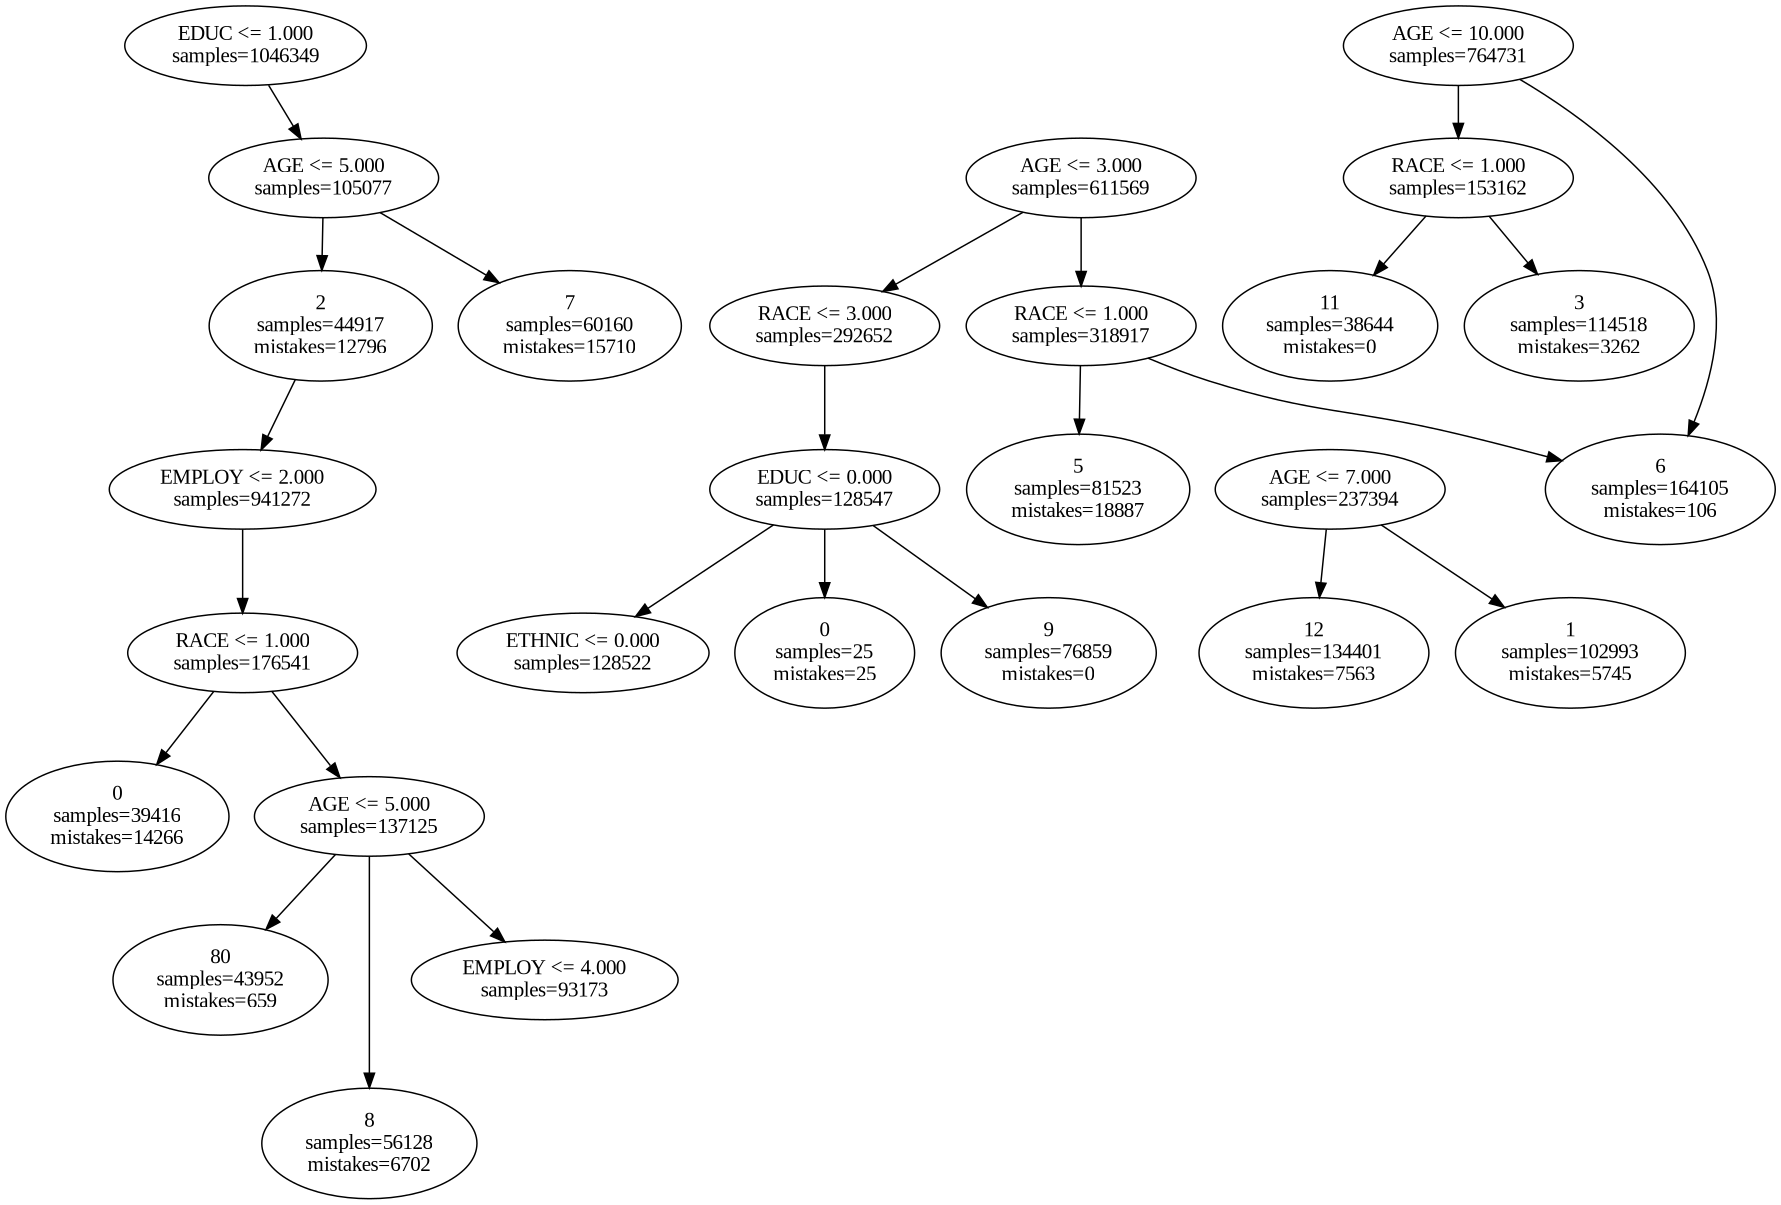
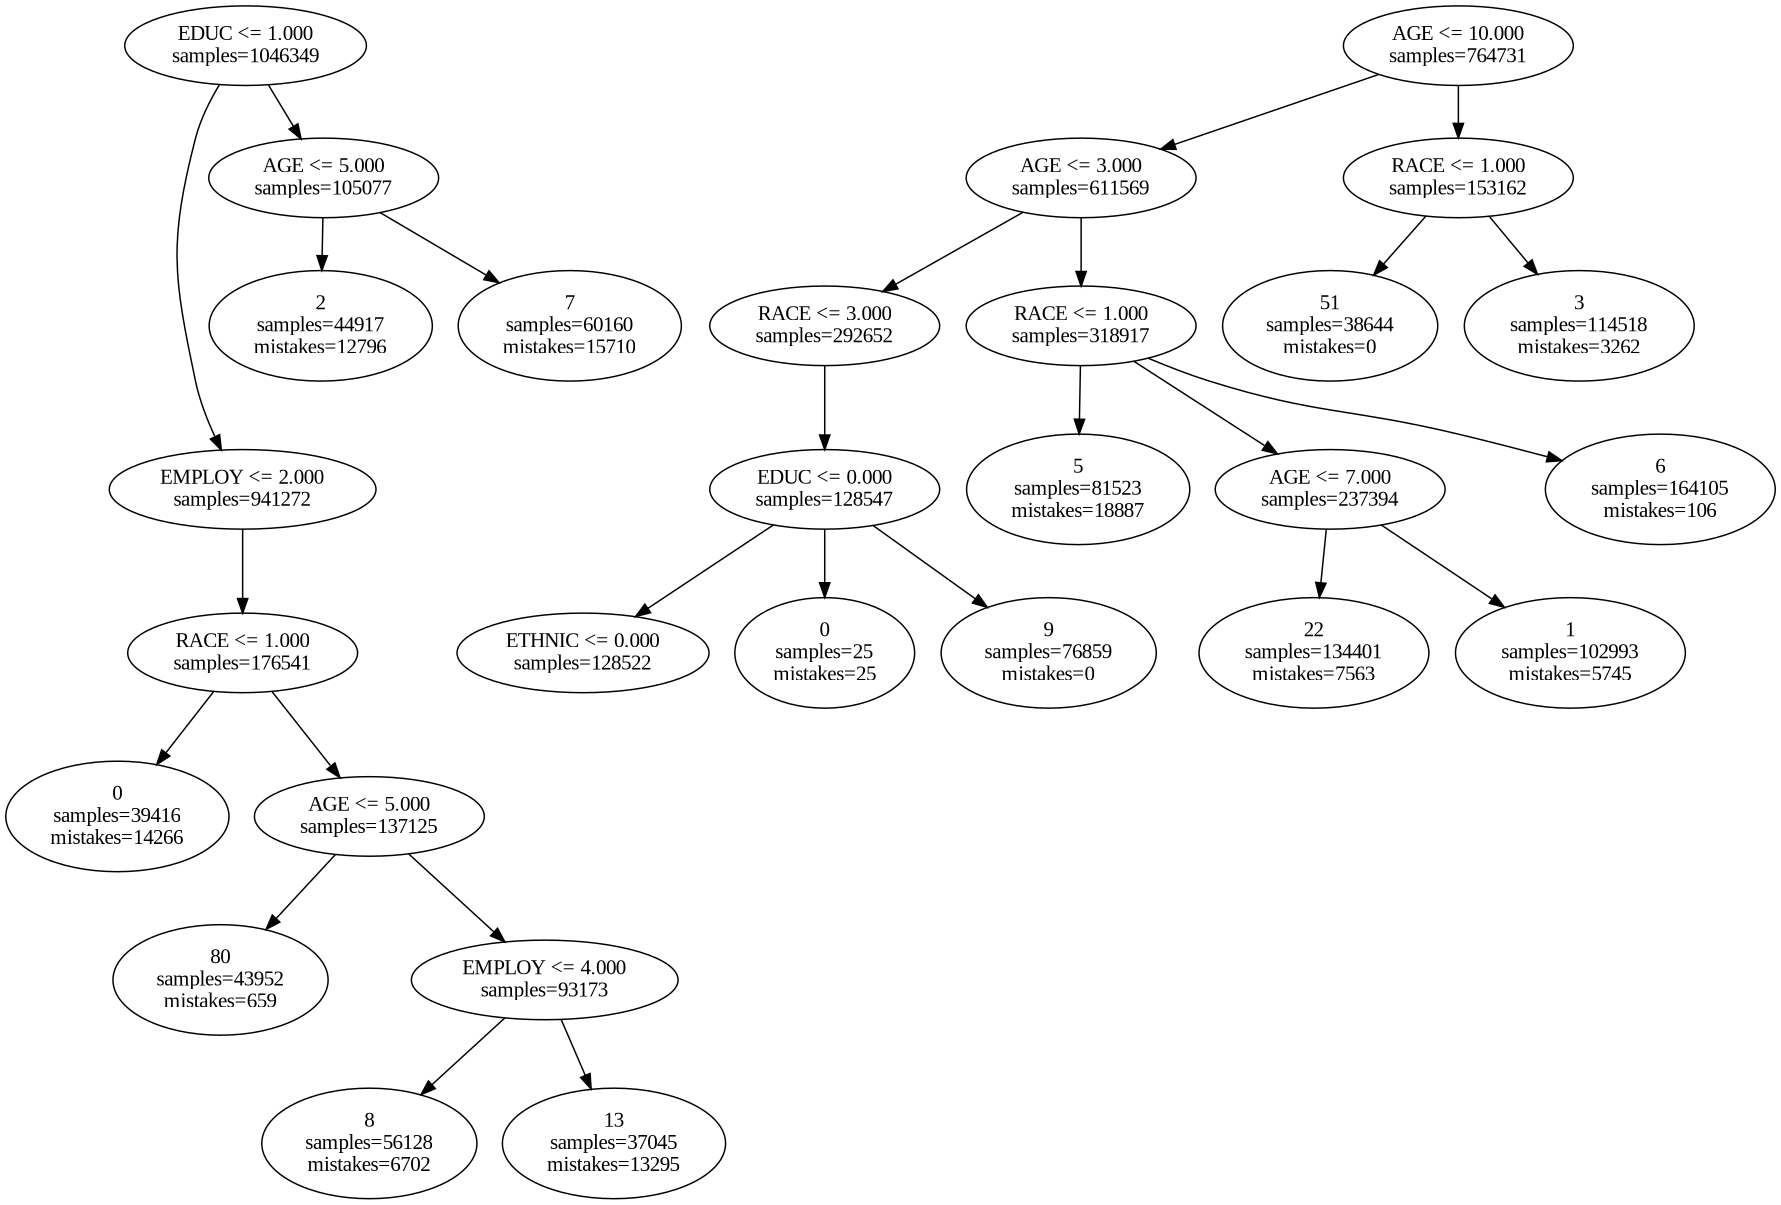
edge "AGE <= 10.000 samples=764731" -> "6 samples=164105 mistakes=106": now "AGE <= 10.000 samples=764731" -> "AGE <= 3.000 samples=611569"
node "11 samples=38644 mistakes=0": label "11 samples=38644 mistakes=0" -> "51 samples=38644 mistakes=0"
edge "RACE <= 1.000 samples=318917" -> "AGE <= 7.000 samples=237394": added
edge "2 samples=44917 mistakes=12796" -> "EMPLOY <= 2.000 samples=941272": now "EDUC <= 1.000 samples=1046349" -> "EMPLOY <= 2.000 samples=941272"
node "12 samples=134401 mistakes=7563": label "12 samples=134401 mistakes=7563" -> "22 samples=134401 mistakes=7563"
edge "AGE <= 5.000 samples=137125" -> "8 samples=56128 mistakes=6702": now "EMPLOY <= 4.000 samples=93173" -> "8 samples=56128 mistakes=6702"
node "13 samples=37045 mistakes=13295": added
